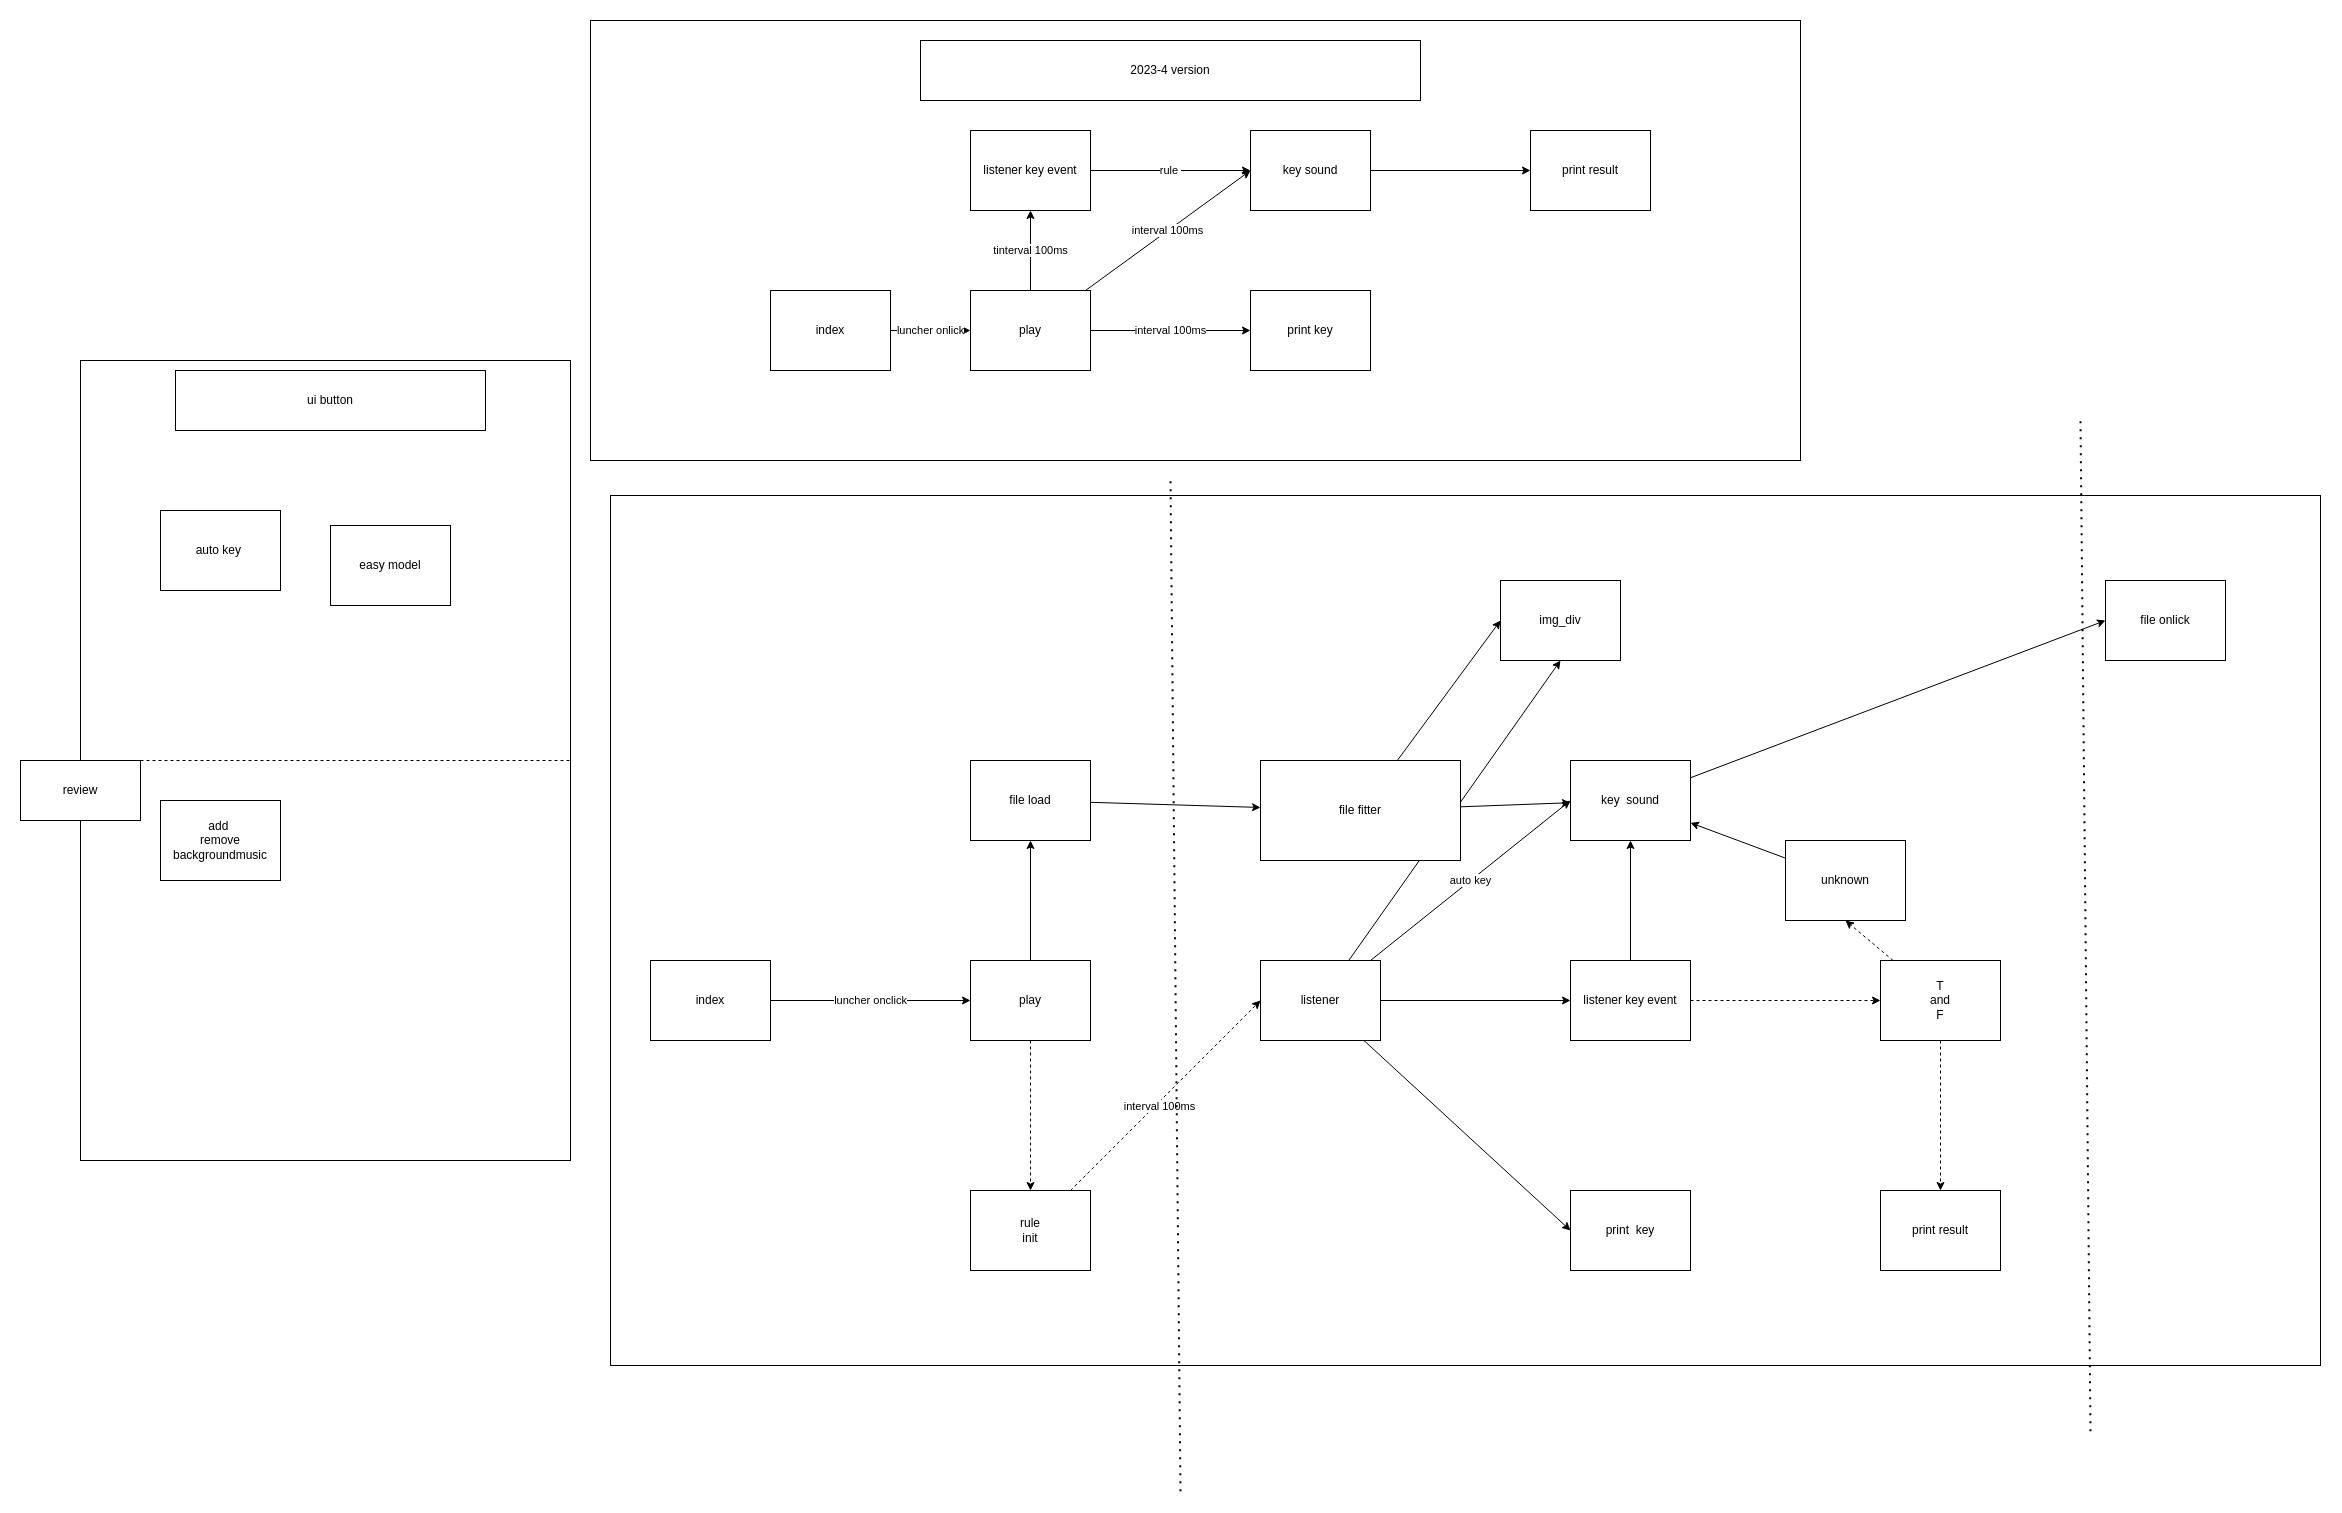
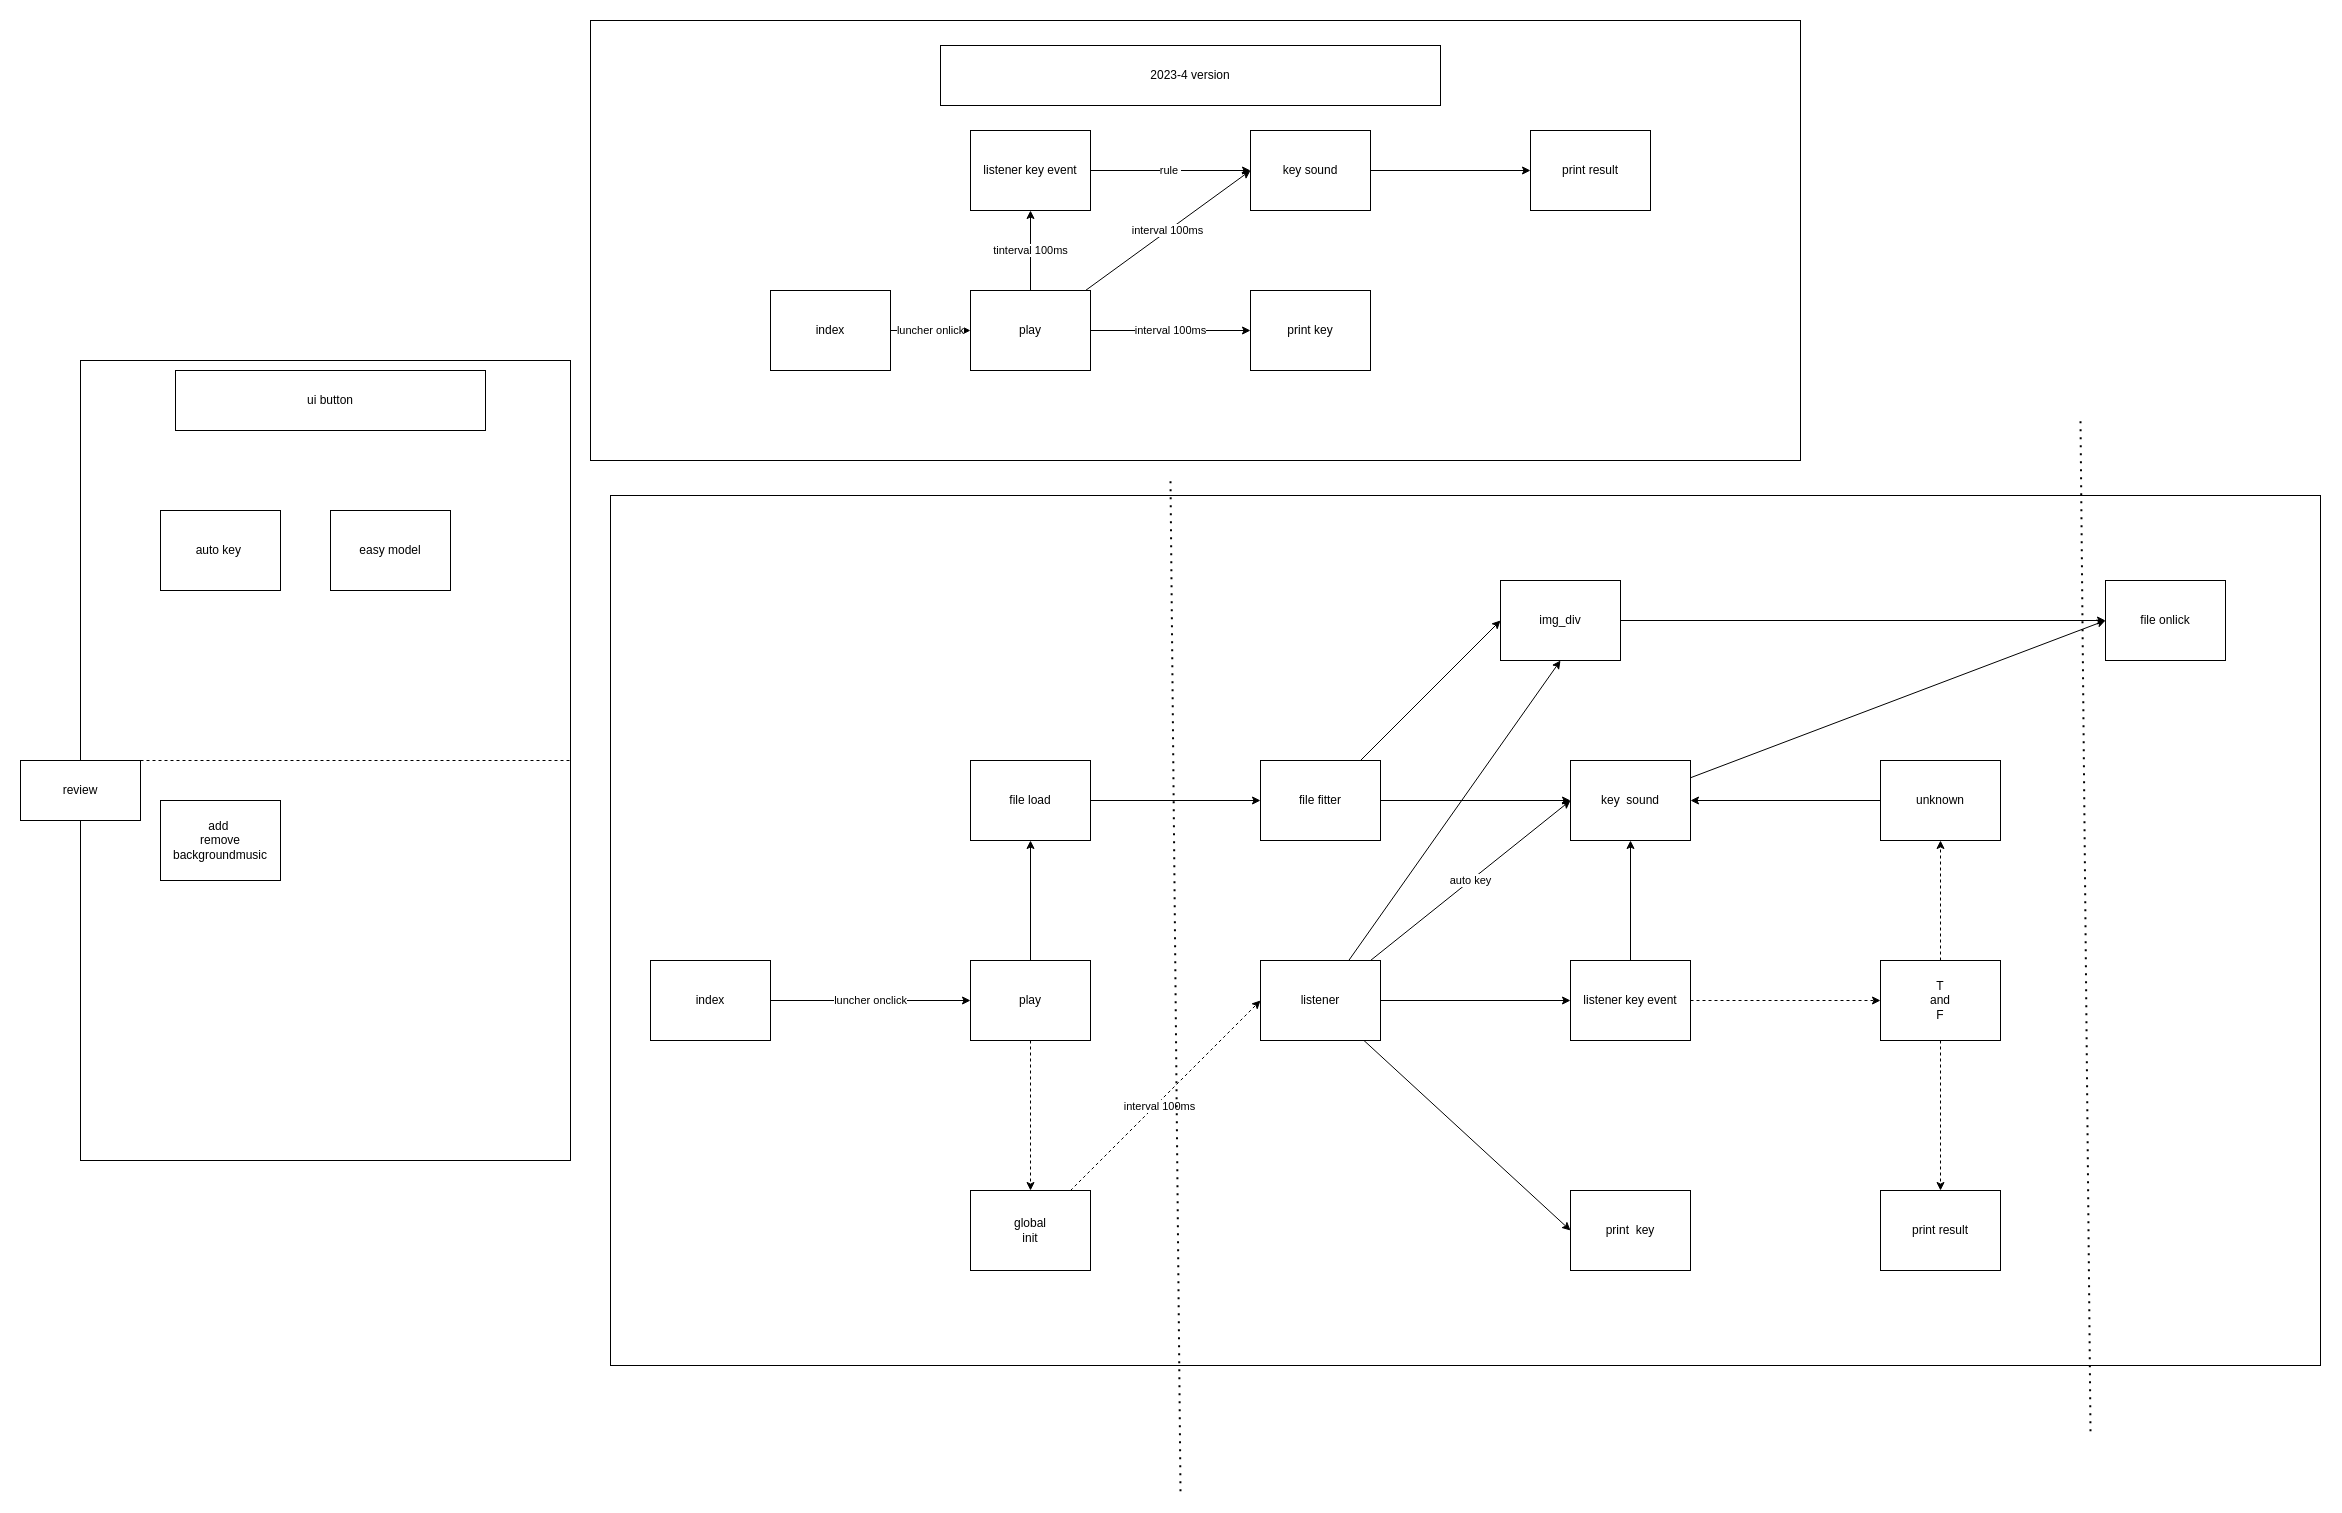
node "2023-4 version": moved (1171, 71) -> (1191, 76)
node "easy model": moved (391, 566) -> (391, 551)
edge "img_div" -> "file onlick": added
node "file fitter": size 200x100 -> 120x80
node "unknown": moved (1846, 881) -> (1941, 801)
node "rule init": label "rule init" -> "global init"
